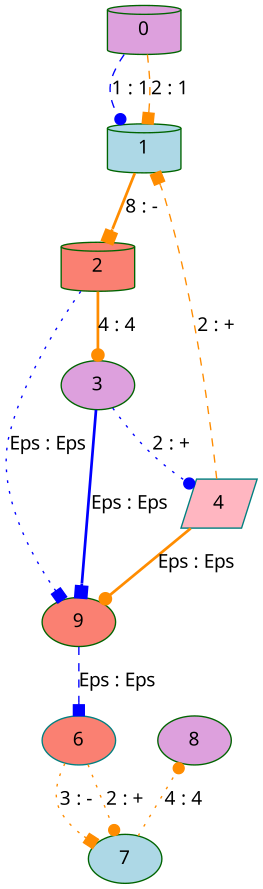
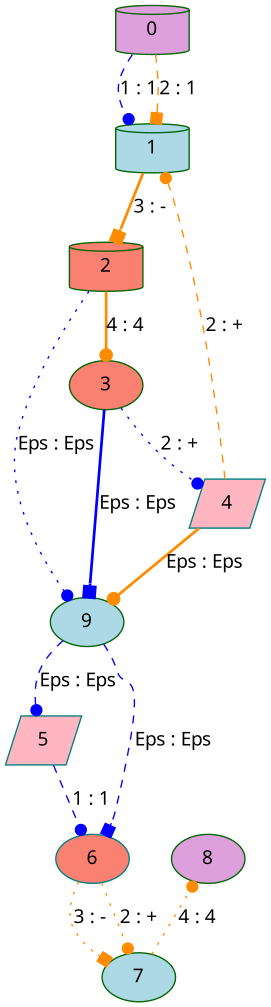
edge "1" -> "2": label "8 : -" -> "3 : -"
edge "4" -> "1": arrowhead box -> dot
node "3": fillcolor plum -> salmon
edge "2" -> "9": arrowhead box -> dot
node "9": fillcolor salmon -> lightblue
node "5": added
